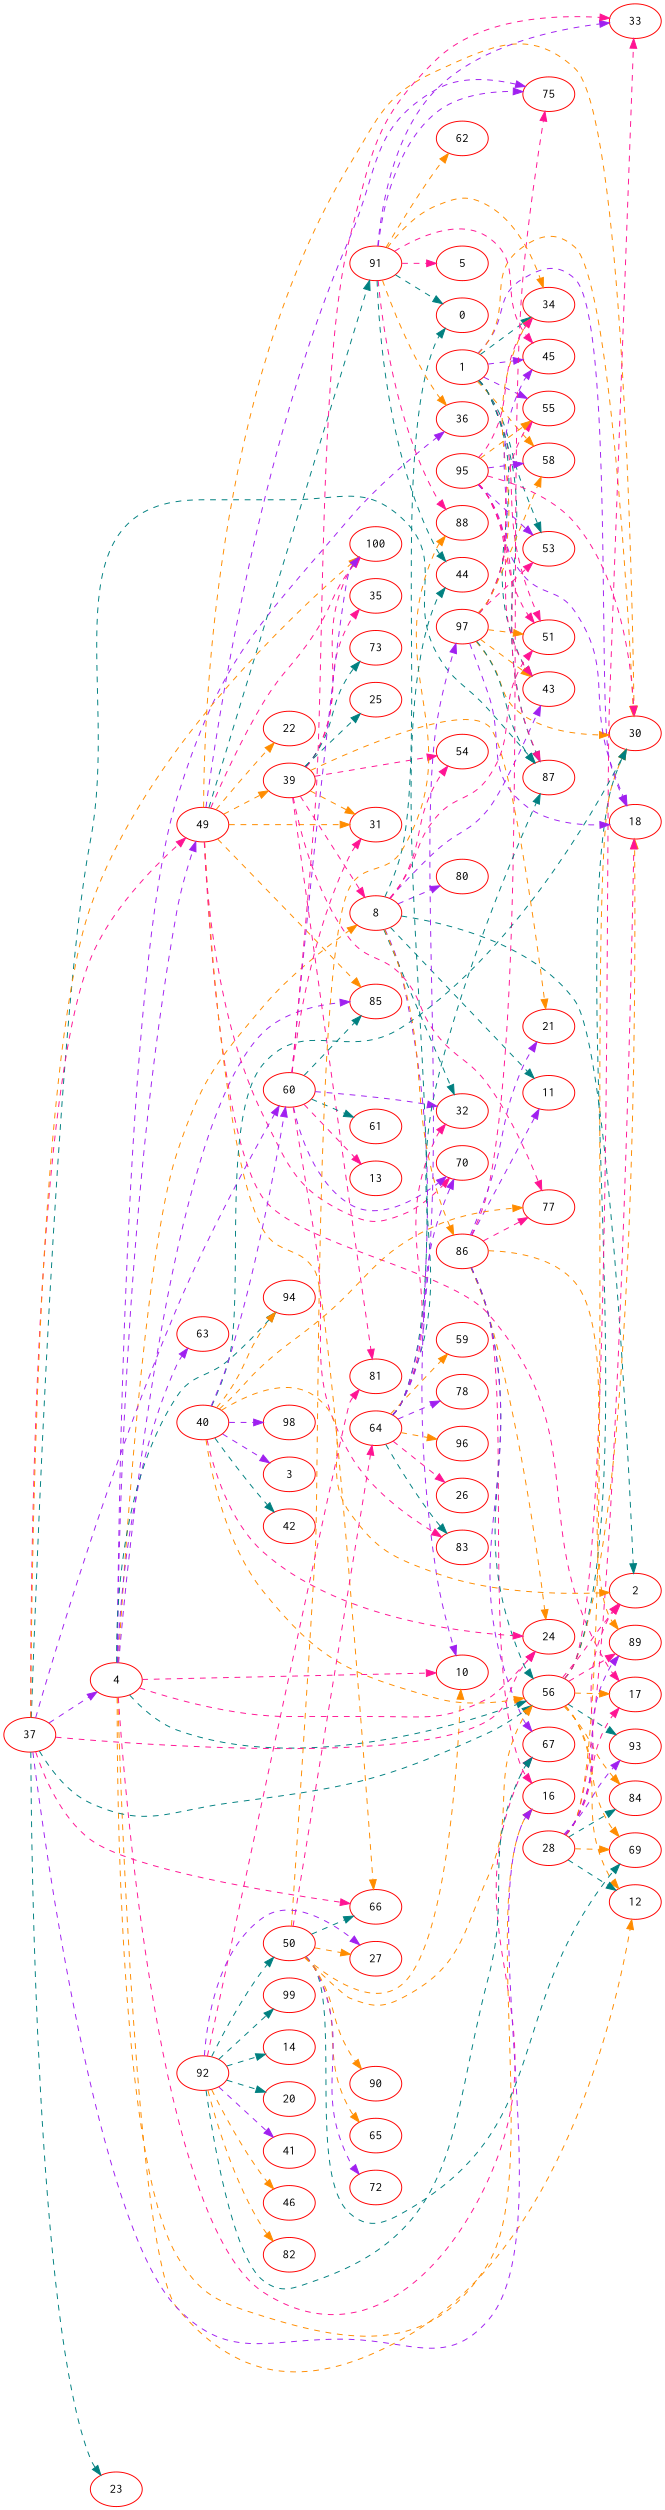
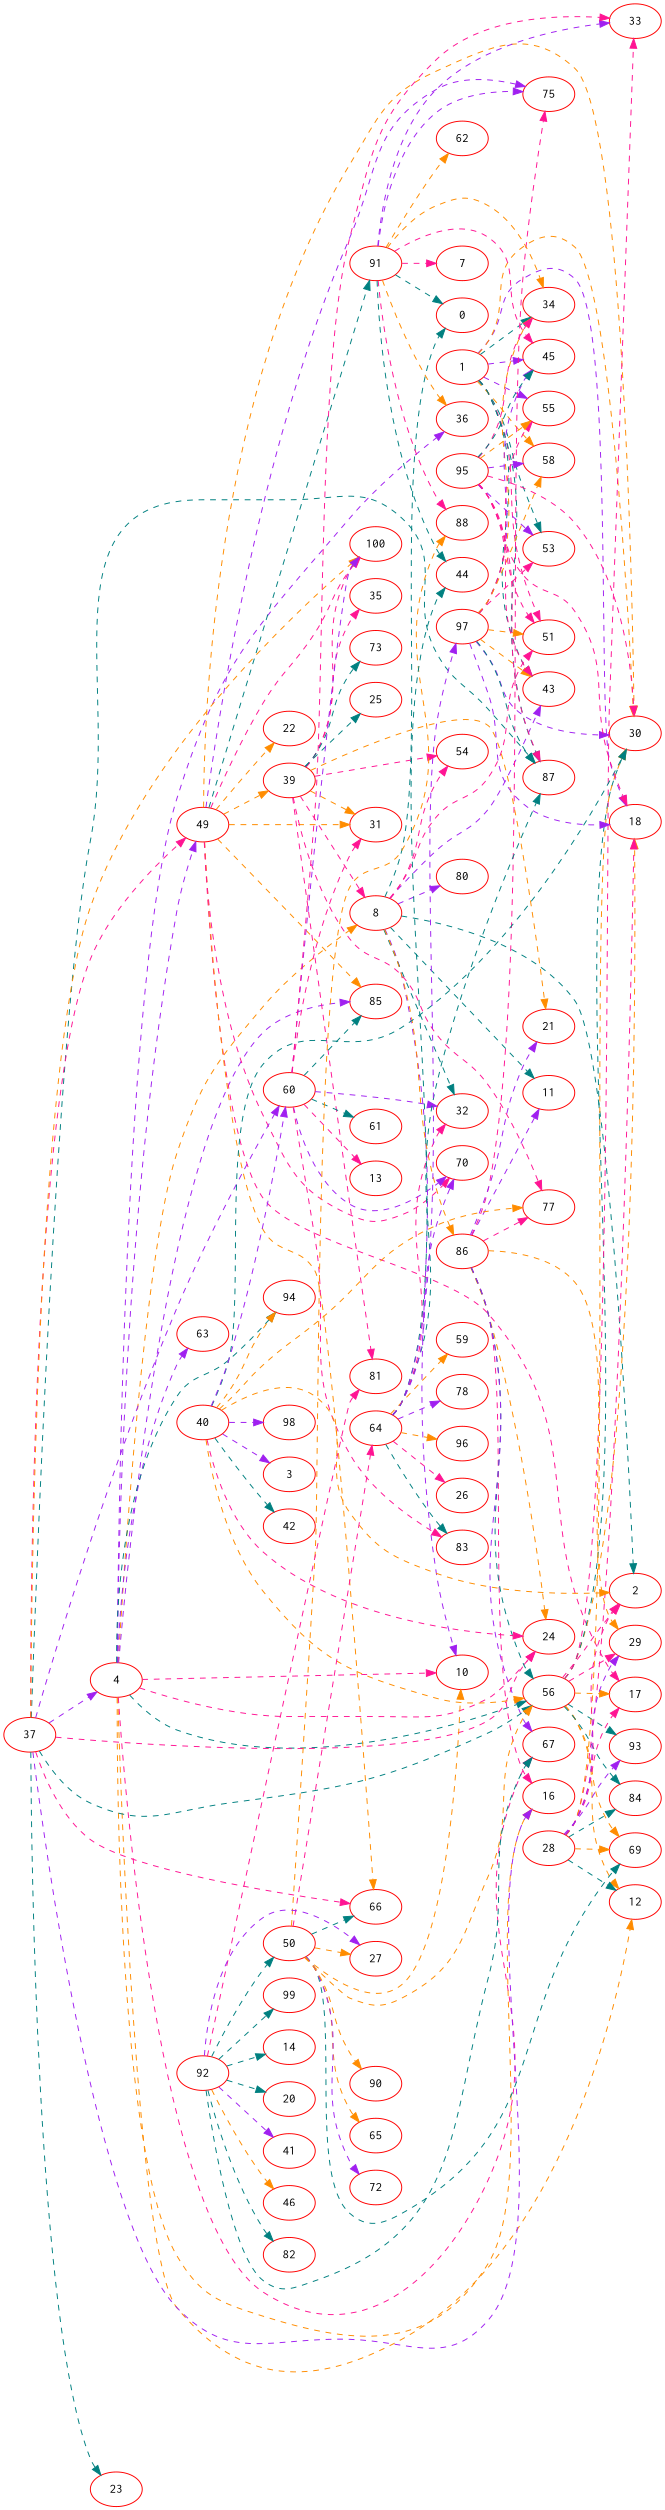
node "5": label "5" -> "7"
edge "95" -> "45": added
edge "95" -> "18": color purple -> deeppink
edge "97" -> "30": color darkorange -> purple
node "89": label "89" -> "29"
edge "56" -> "84": color darkorange -> teal
edge "92" -> "82": color darkorange -> teal
